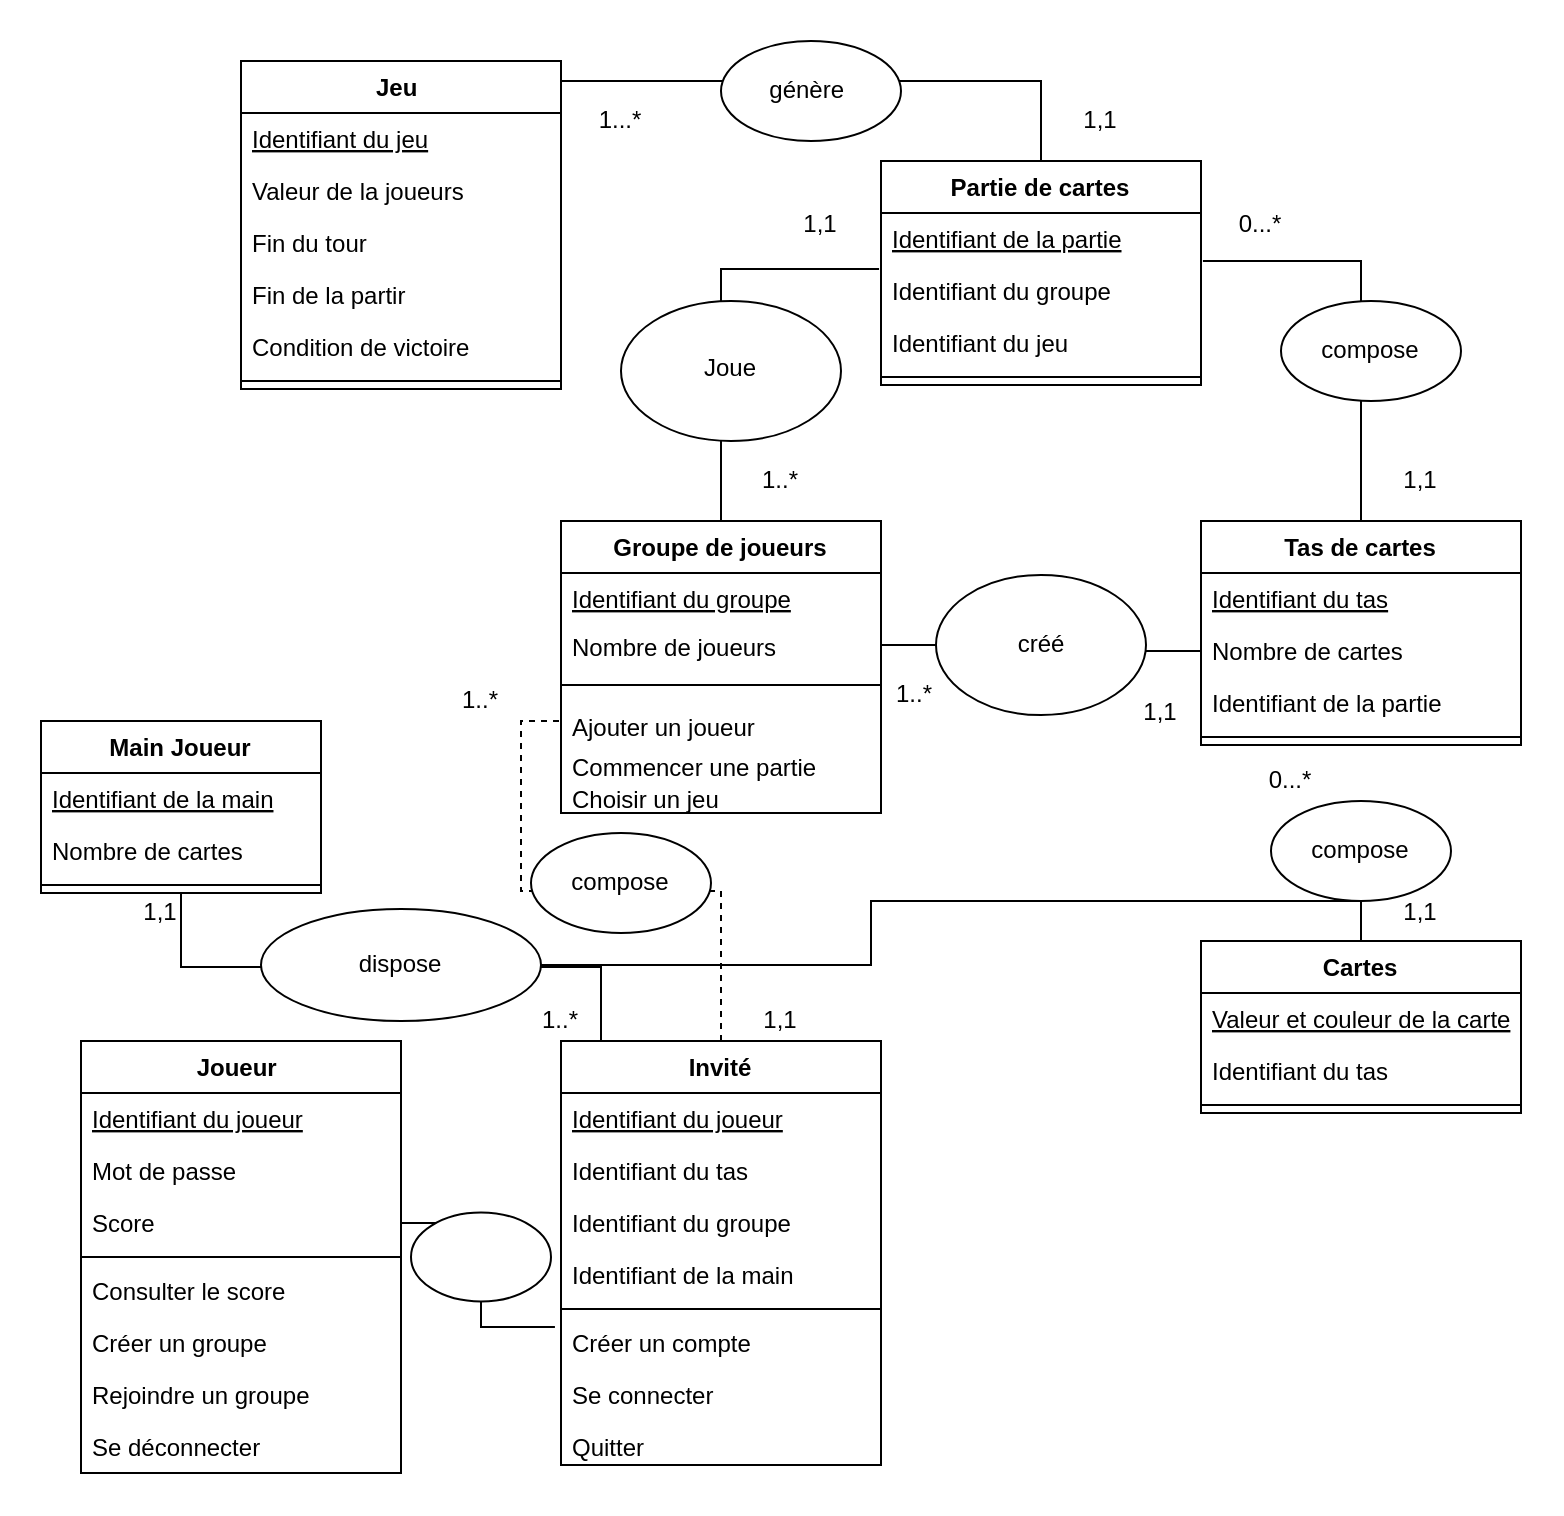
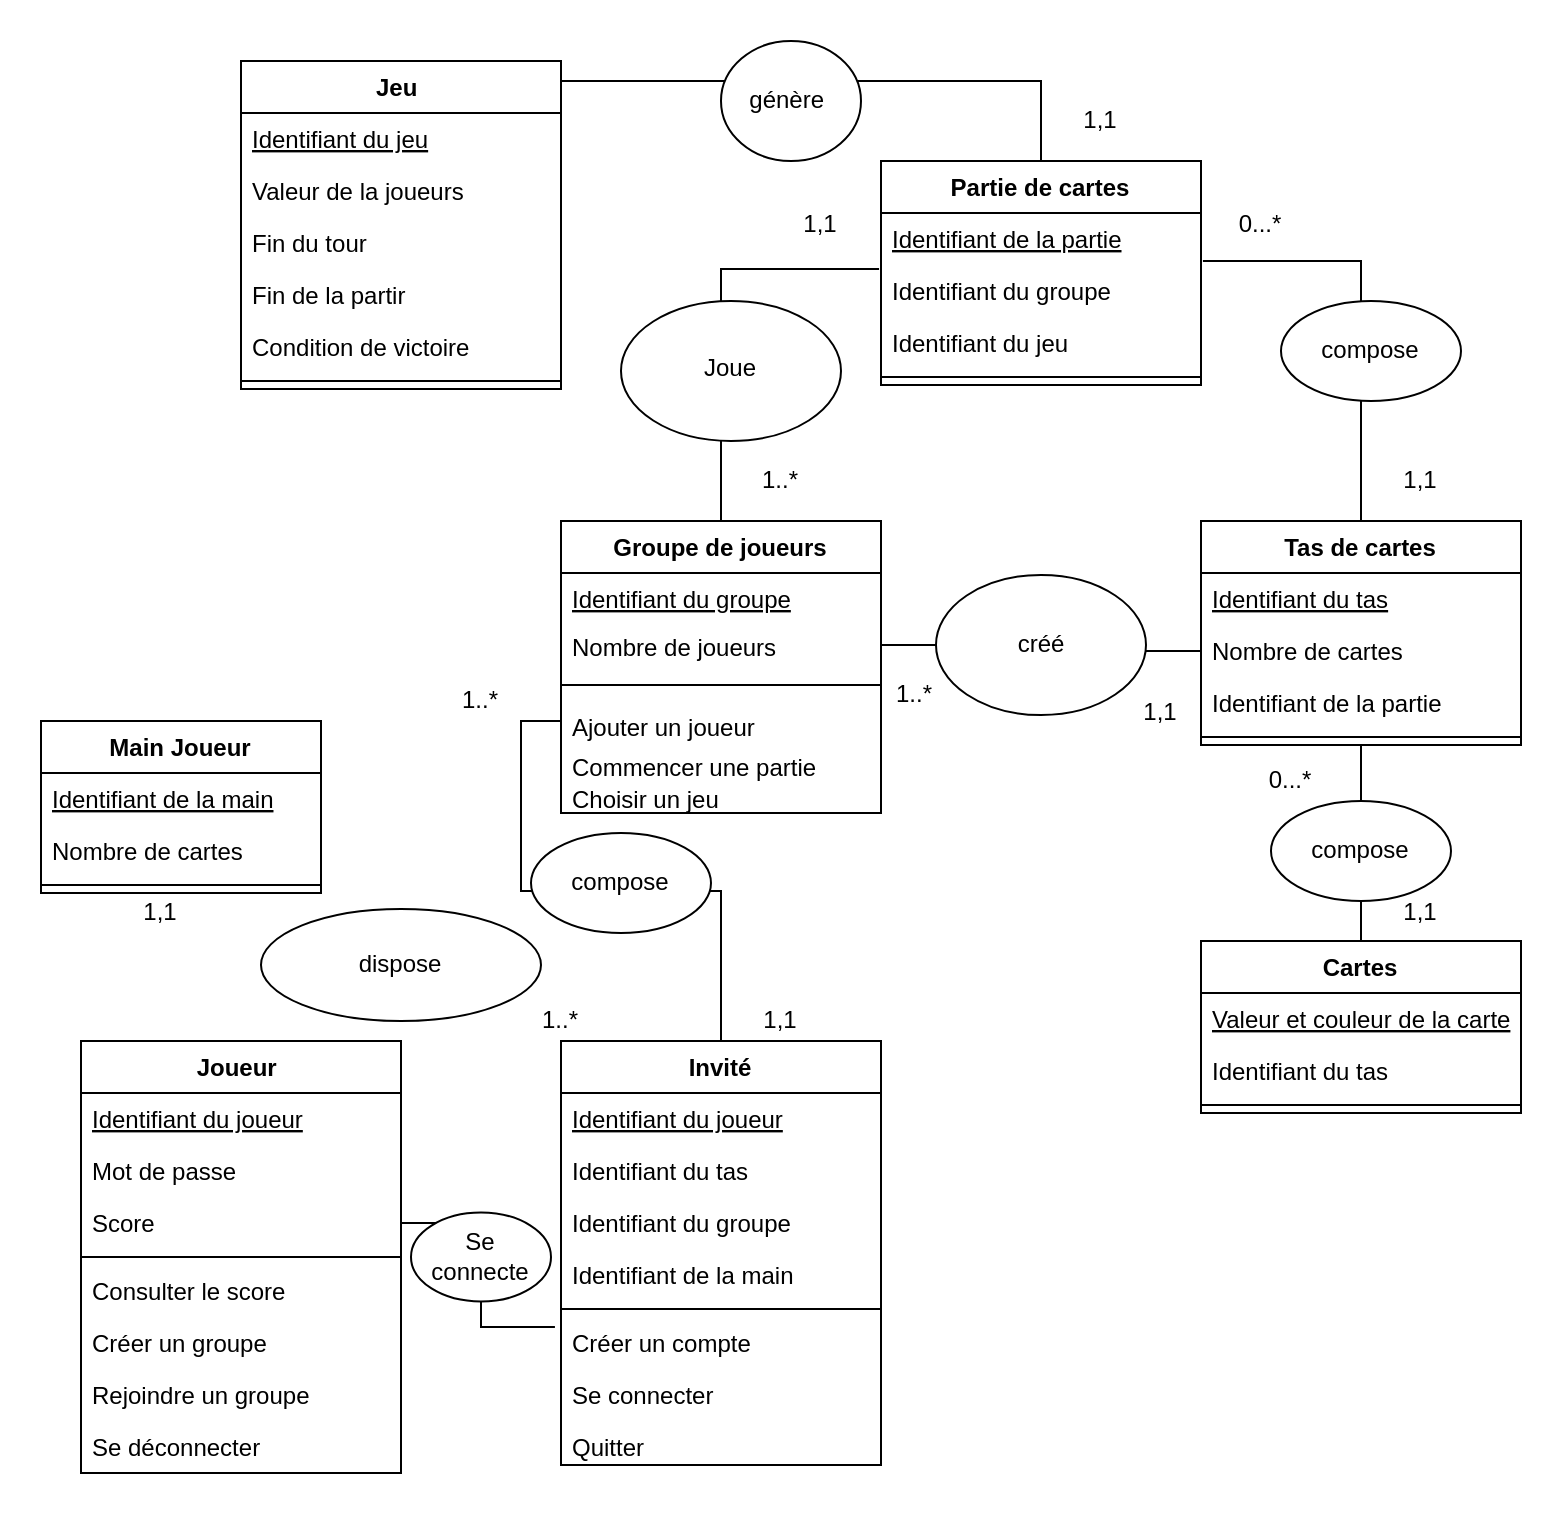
node "génère": size 180x100 -> 140x120
node "1...*": removed
edge "Ajouter un joueur" -- "Invité": style dashed -> solid
edge "dispose" -- "Cartes": now "Tas de cartes" -- "Cartes"
edge "Main Joueur" -- "Invité": removed
node "Se connecte": added
